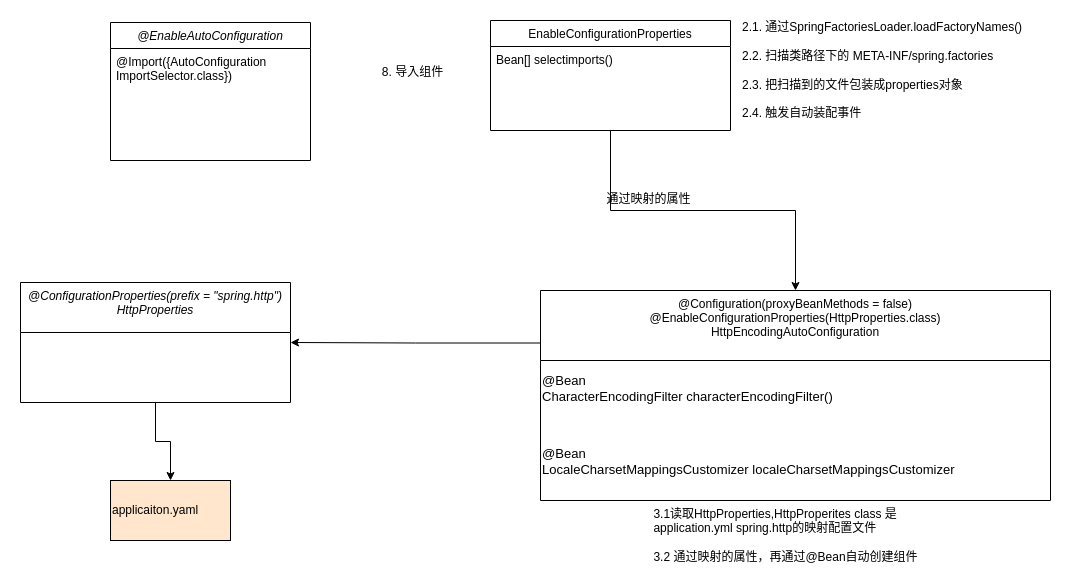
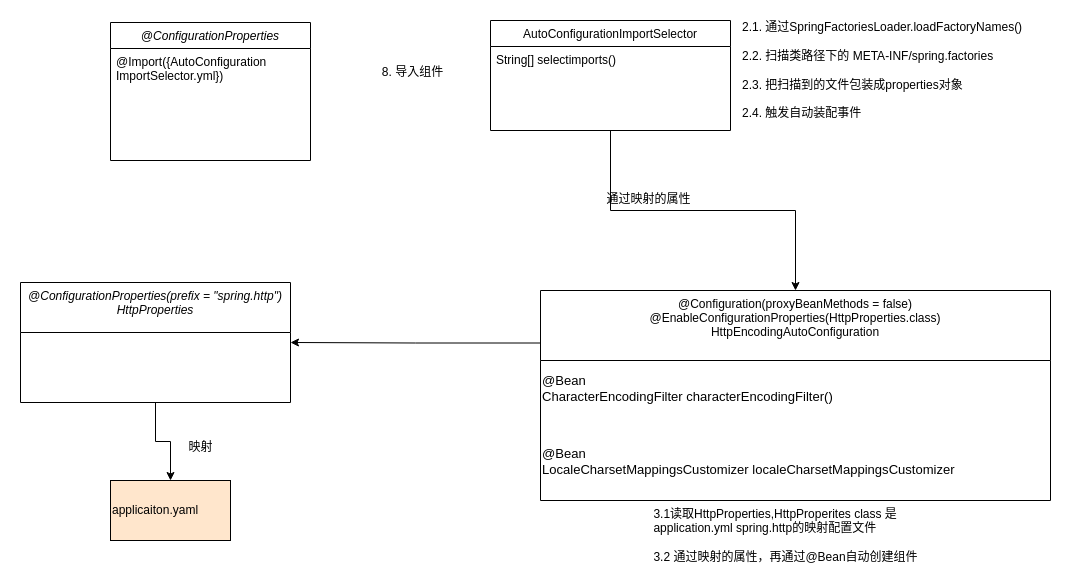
node "EnableConfigurationProperties": label "EnableConfigurationProperties" -> "AutoConfigurationImportSelector"
node "@EnableAutoConfiguration": label "@EnableAutoConfiguration" -> "@ConfigurationProperties"
node "Bean[] selectimports()": label "Bean[] selectimports()" -> "String[] selectimports()"
node "@Import({AutoConfiguration ImportSelector.class})": label "@Import({AutoConfiguration ImportSelector.class})" -> "@Import({AutoConfiguration ImportSelector.yml})"
node "映射": added
